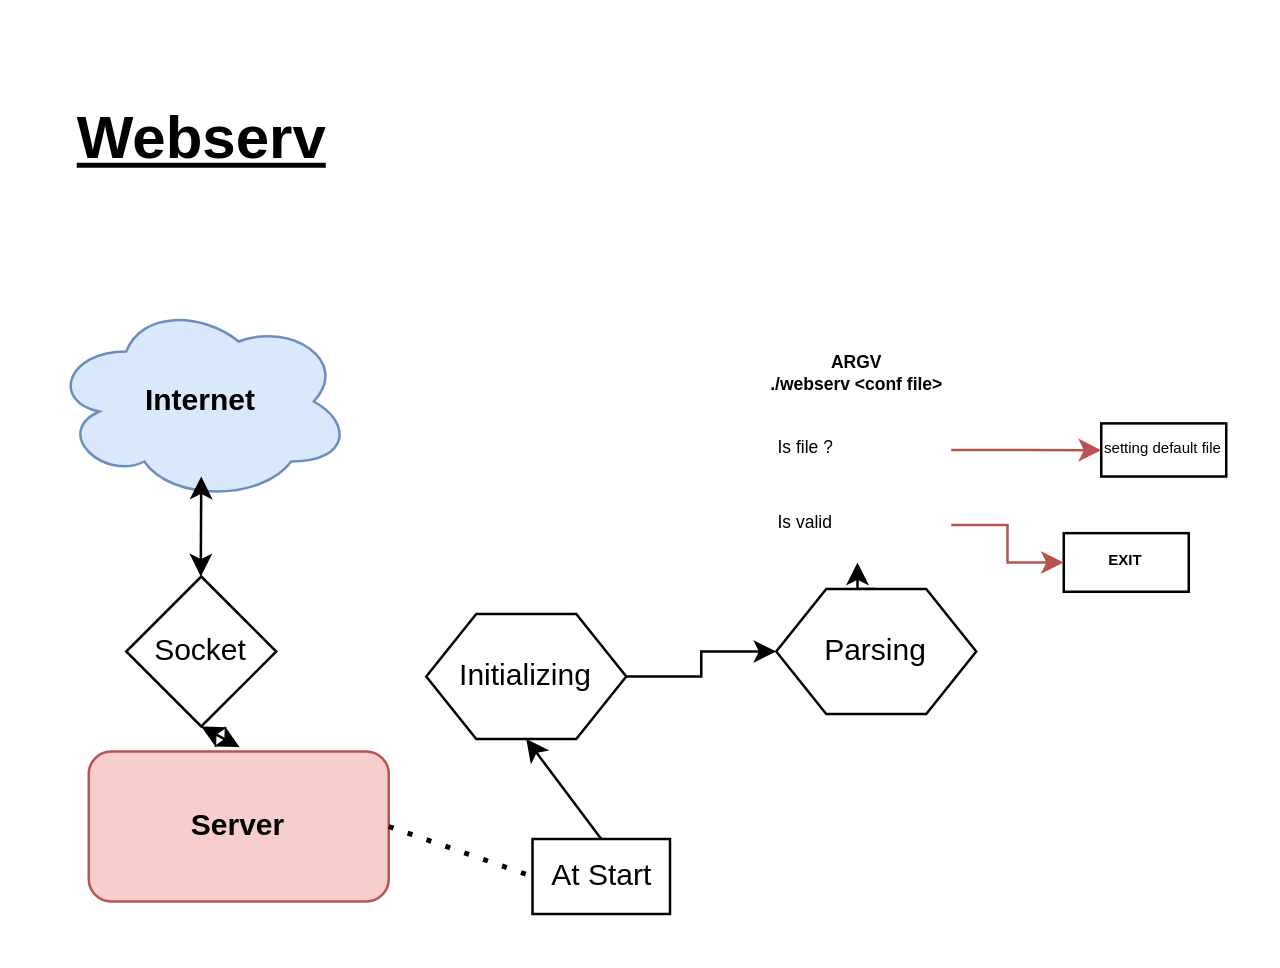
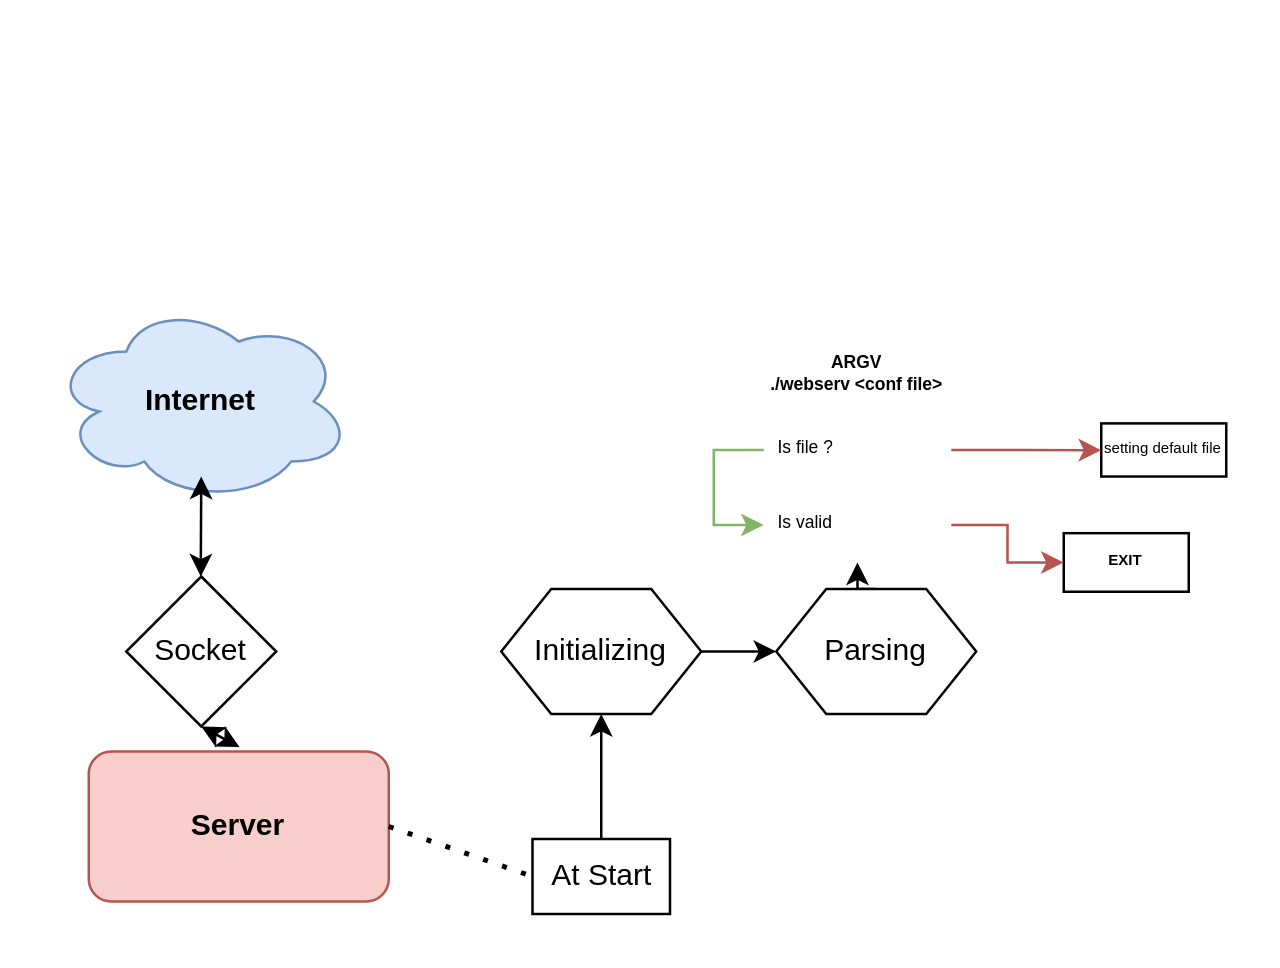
node "Webserv": removed
edge "Is file ?" -> "Is valid": added
node "Initializing": moved (526, 676) -> (601, 651)
